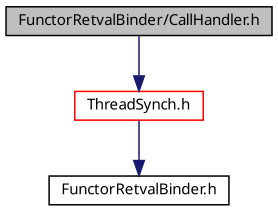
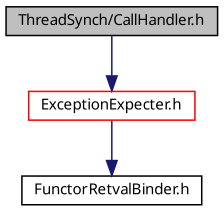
node "FunctorRetvalBinder/CallHandler.h": label "FunctorRetvalBinder/CallHandler.h" -> "ThreadSynch/CallHandler.h"
node "ThreadSynch.h": label "ThreadSynch.h" -> "ExceptionExpecter.h"
